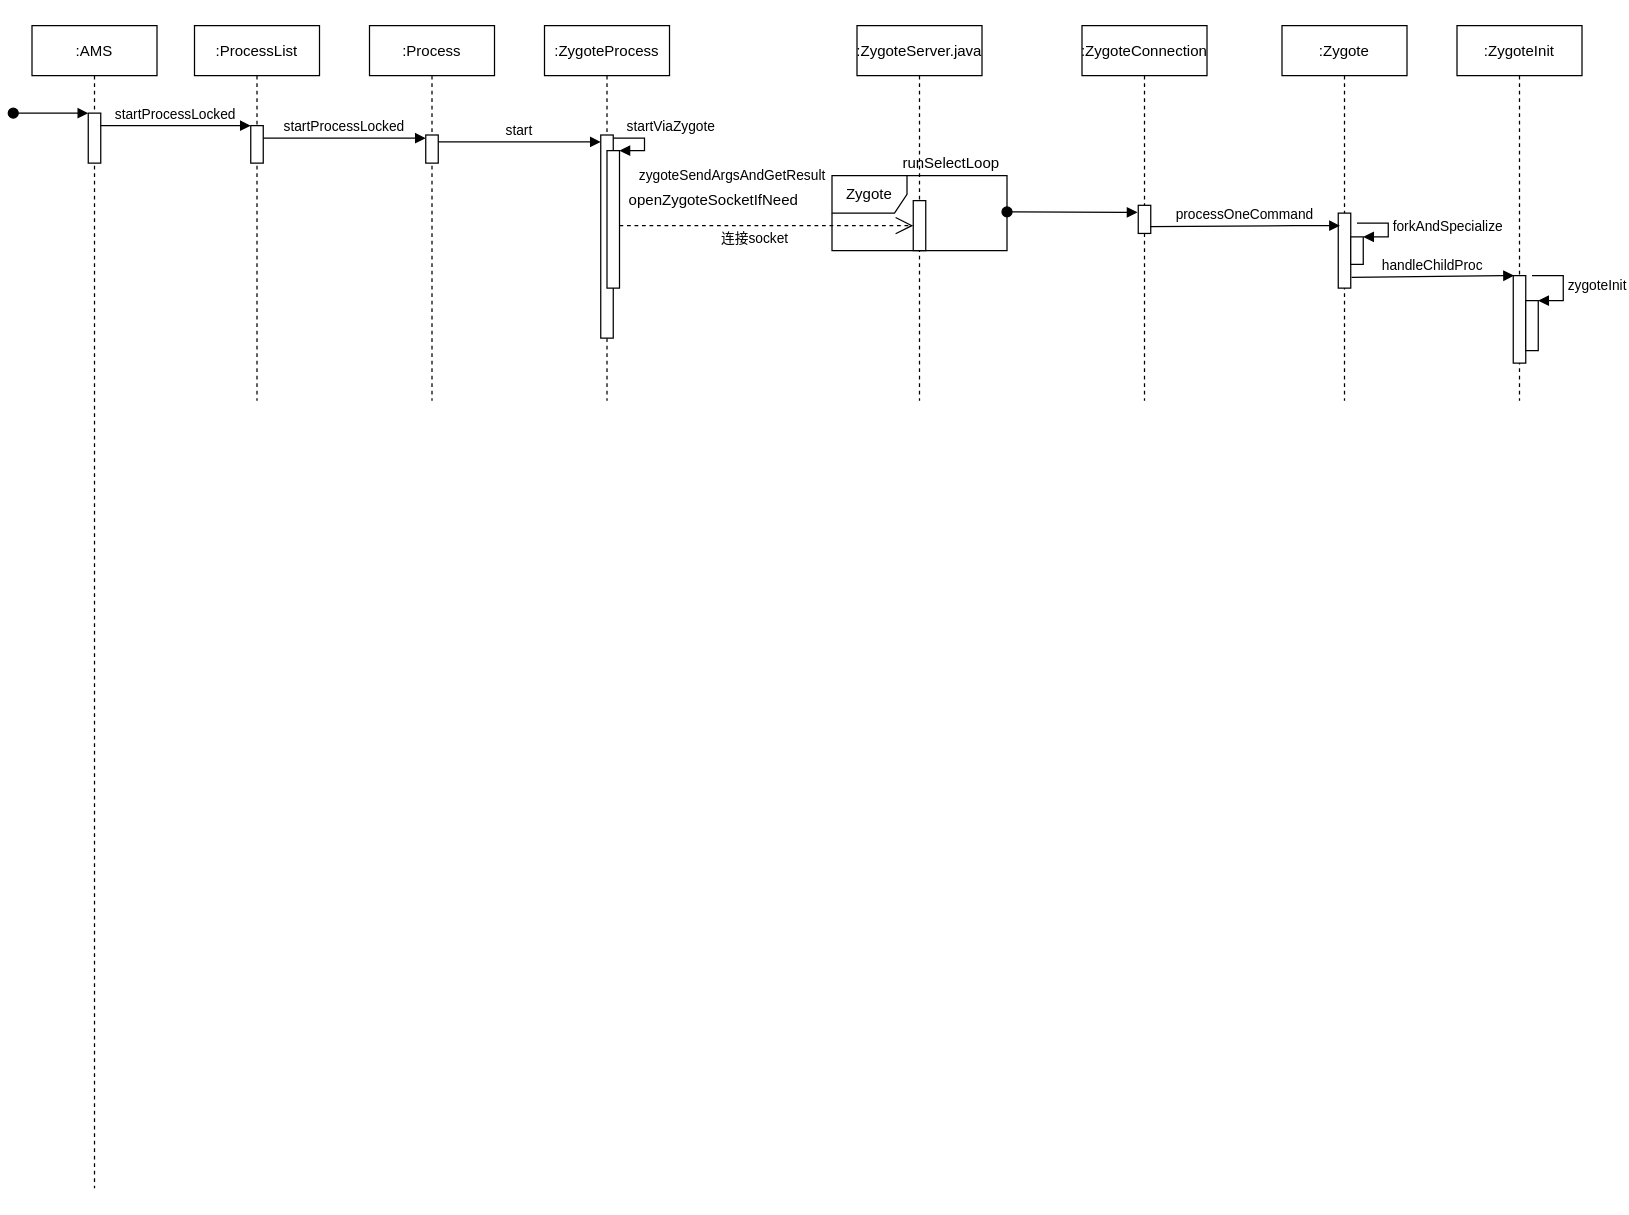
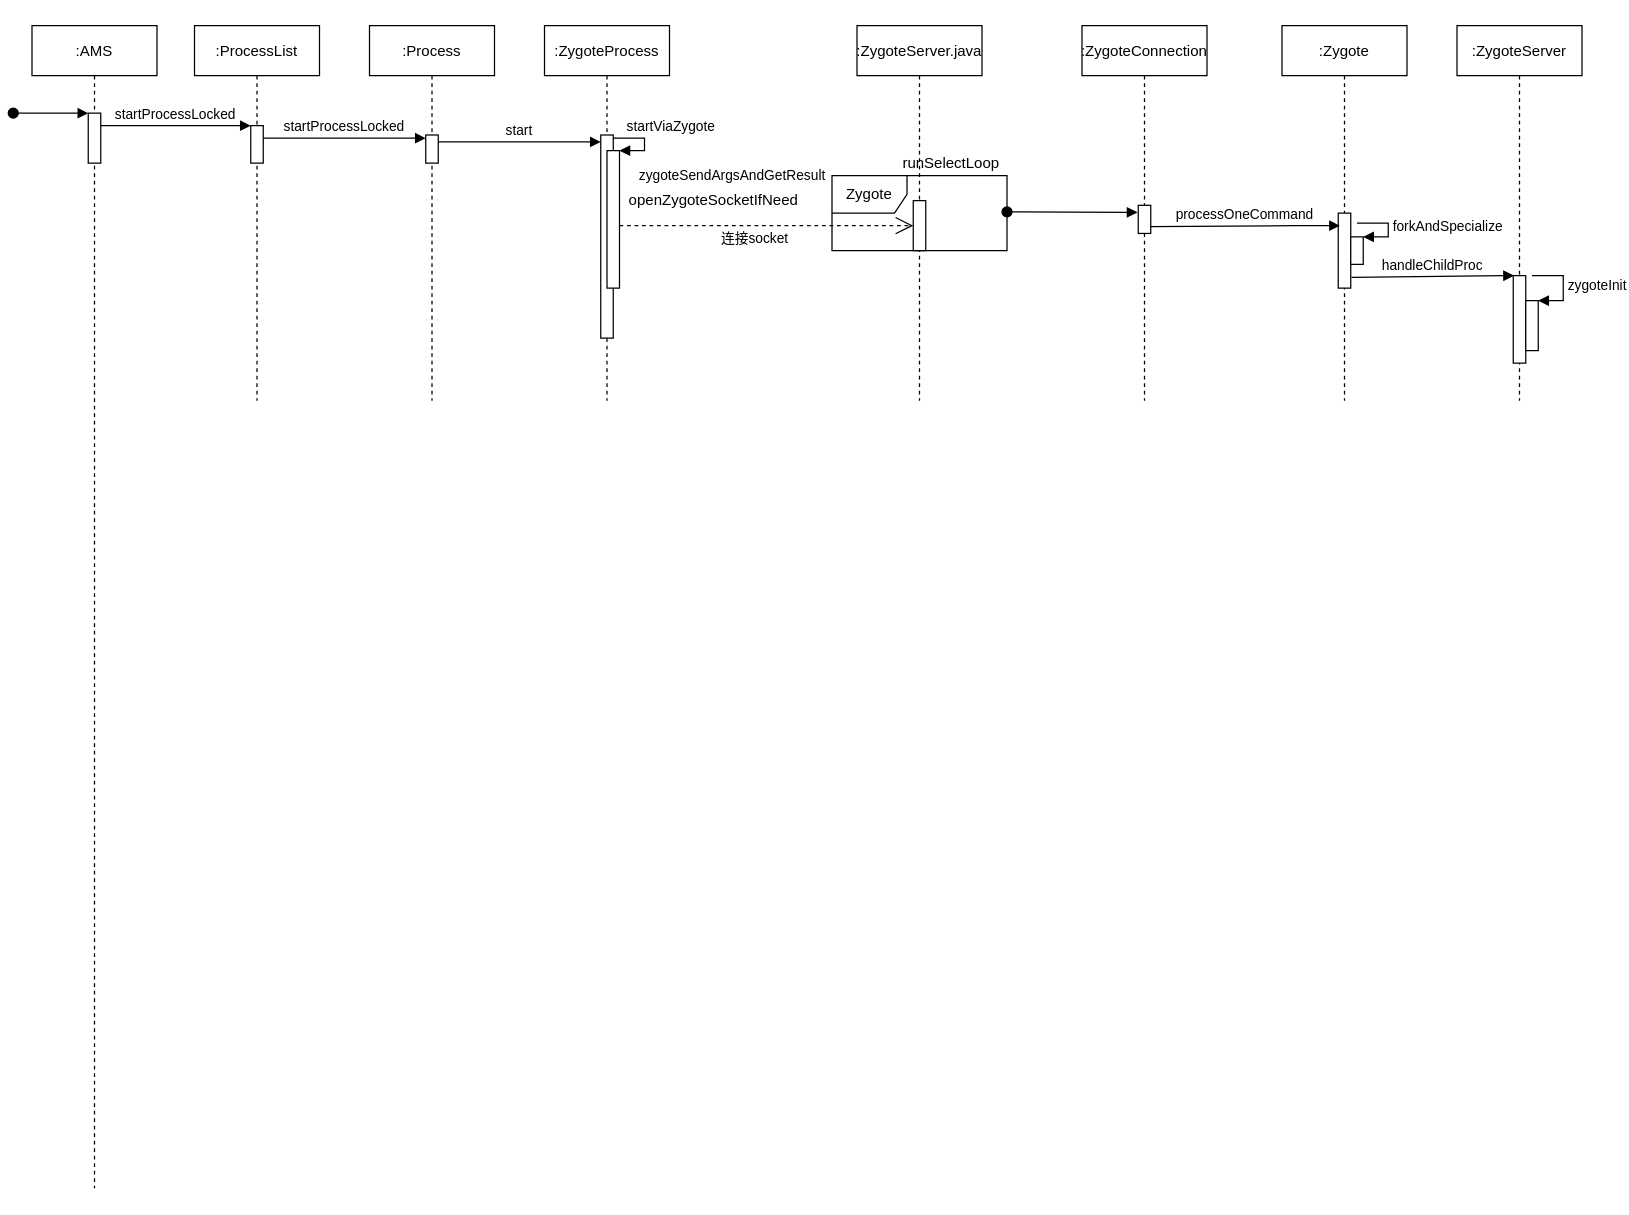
node ":ZygoteInit": label ":ZygoteInit" -> ":ZygoteServer"
